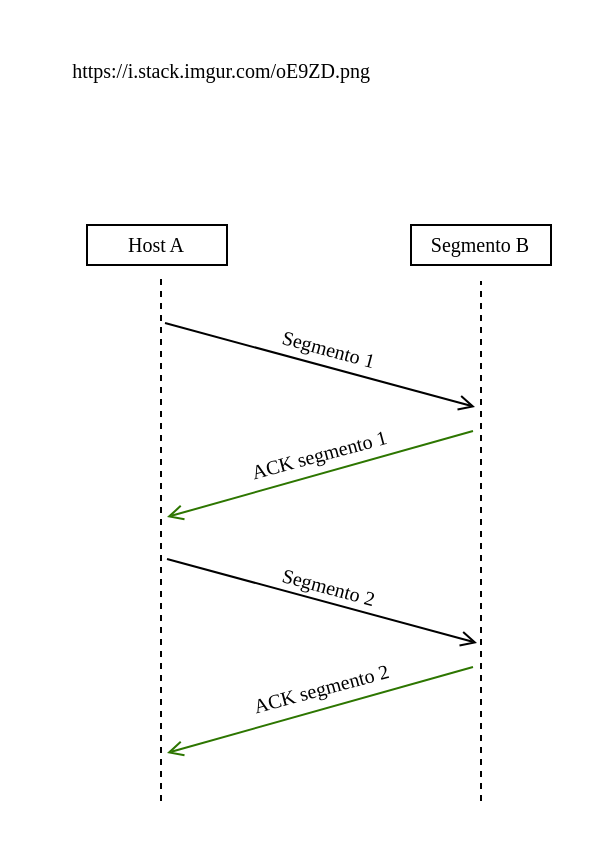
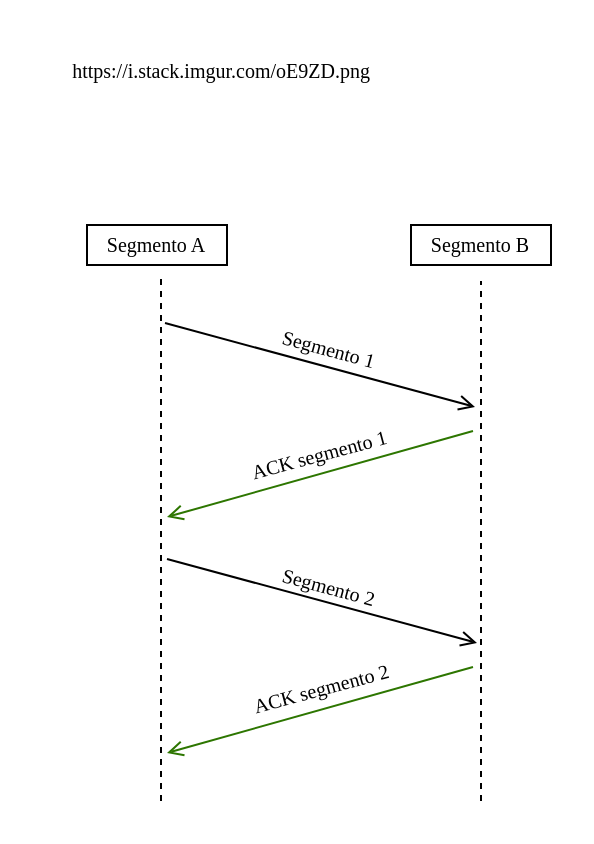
node "Host A": label "Host A" -> "Segmento A"
